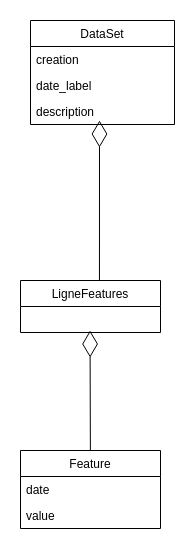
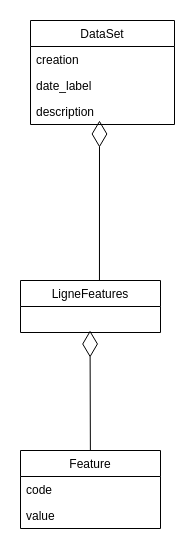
node "date": label "date" -> "code"
